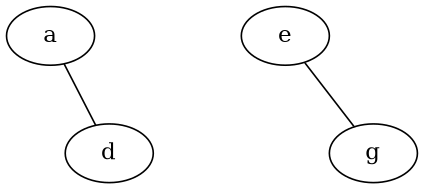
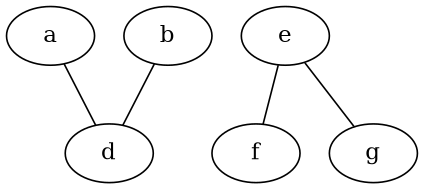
node "b": added
node "f": added
